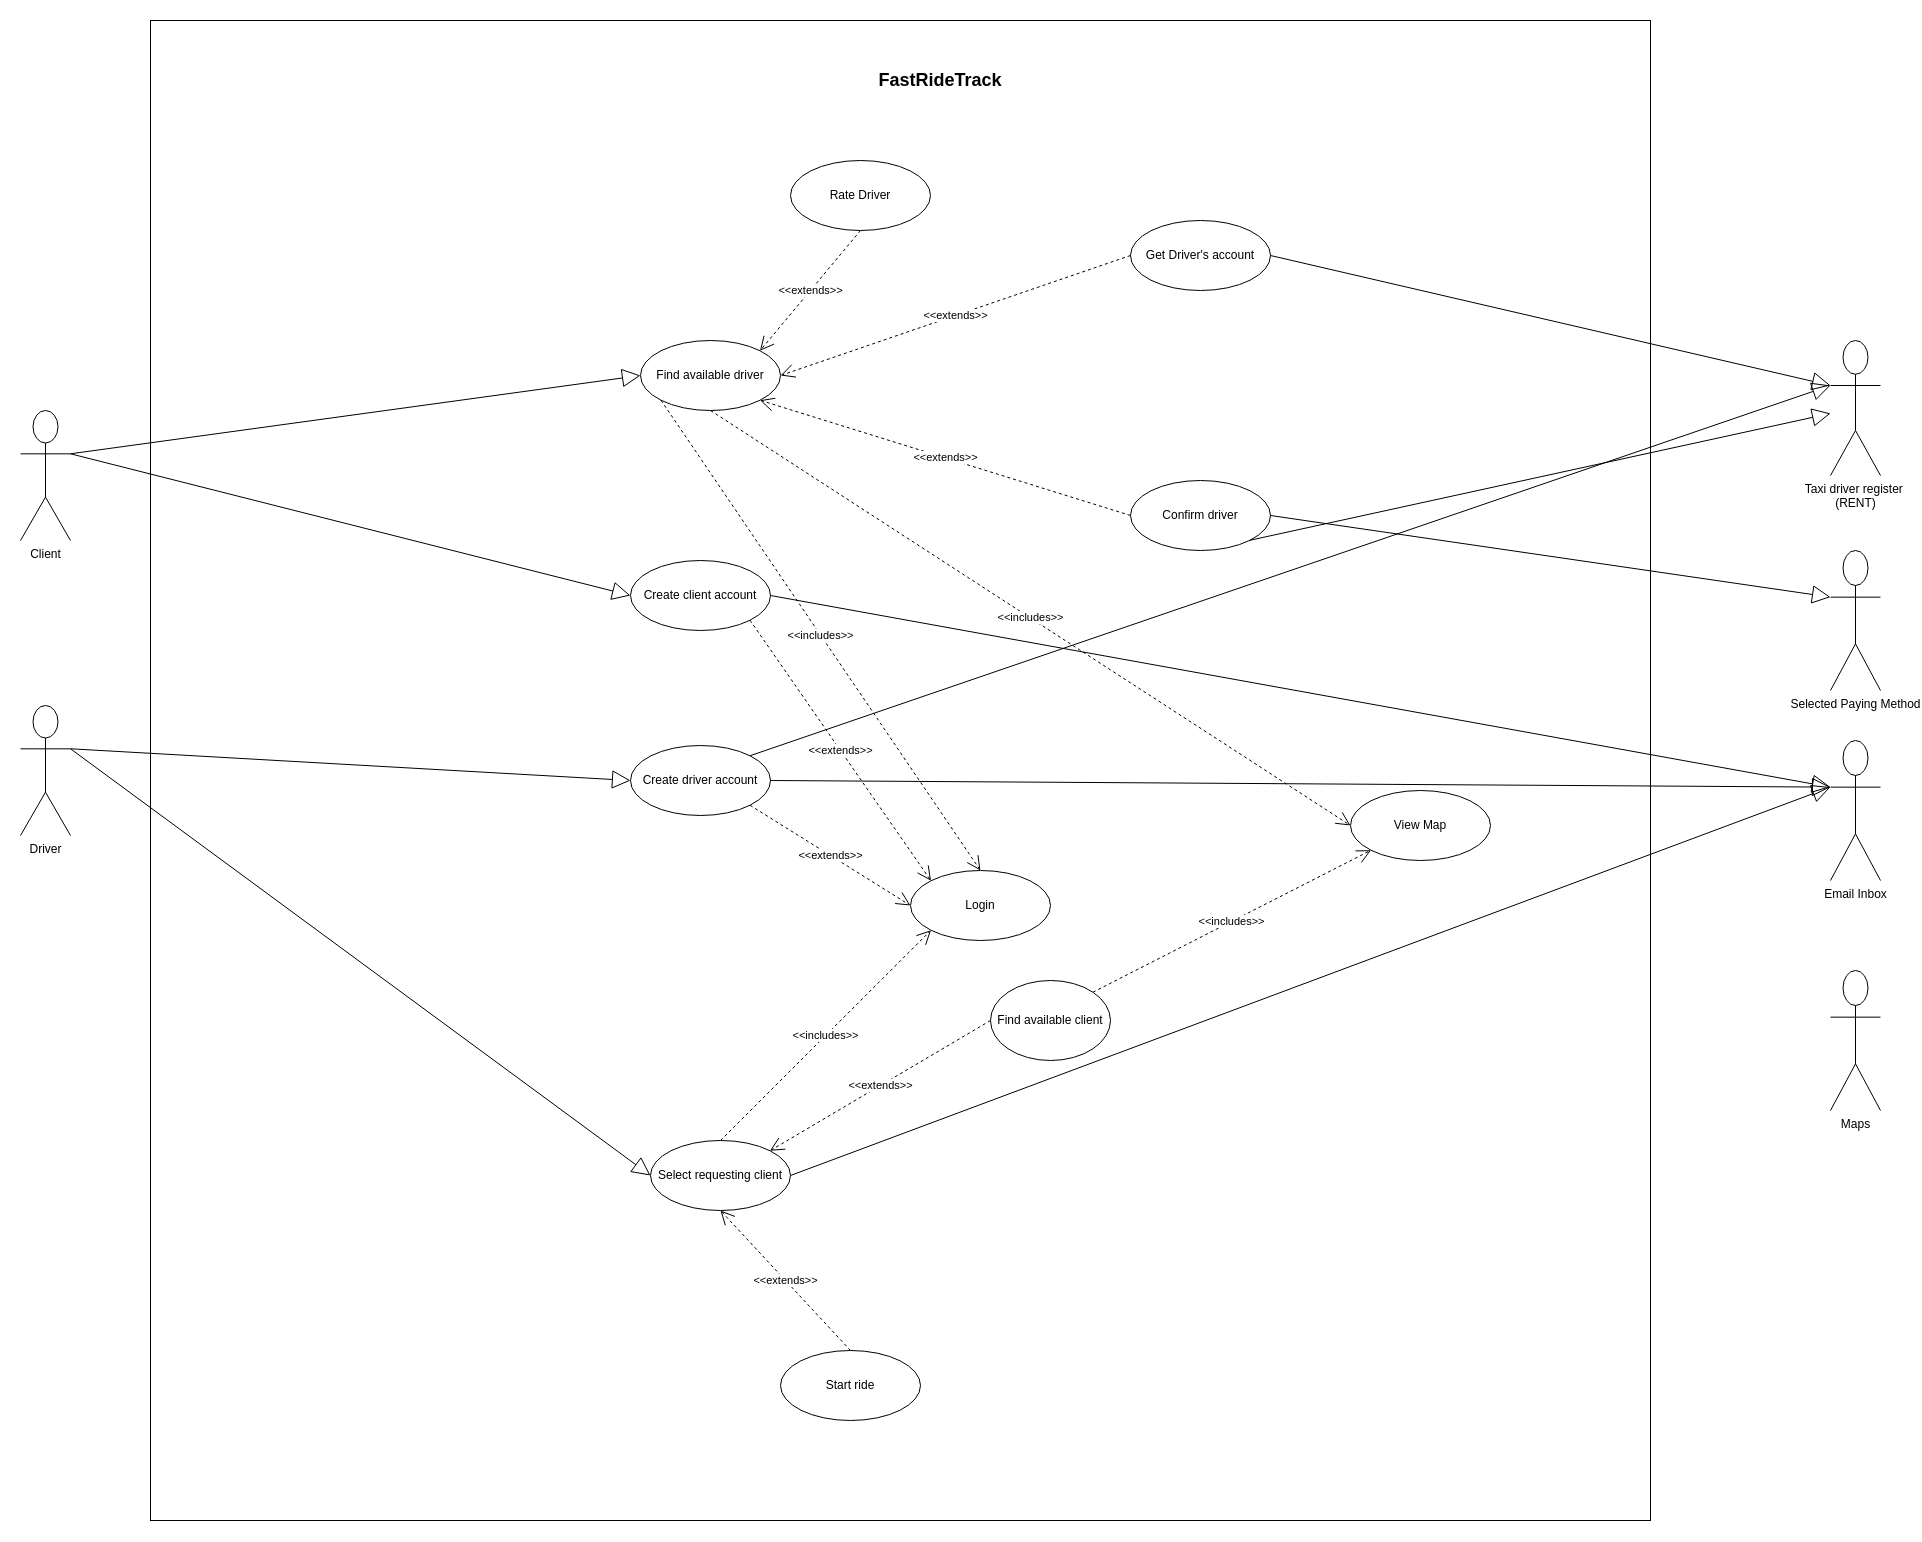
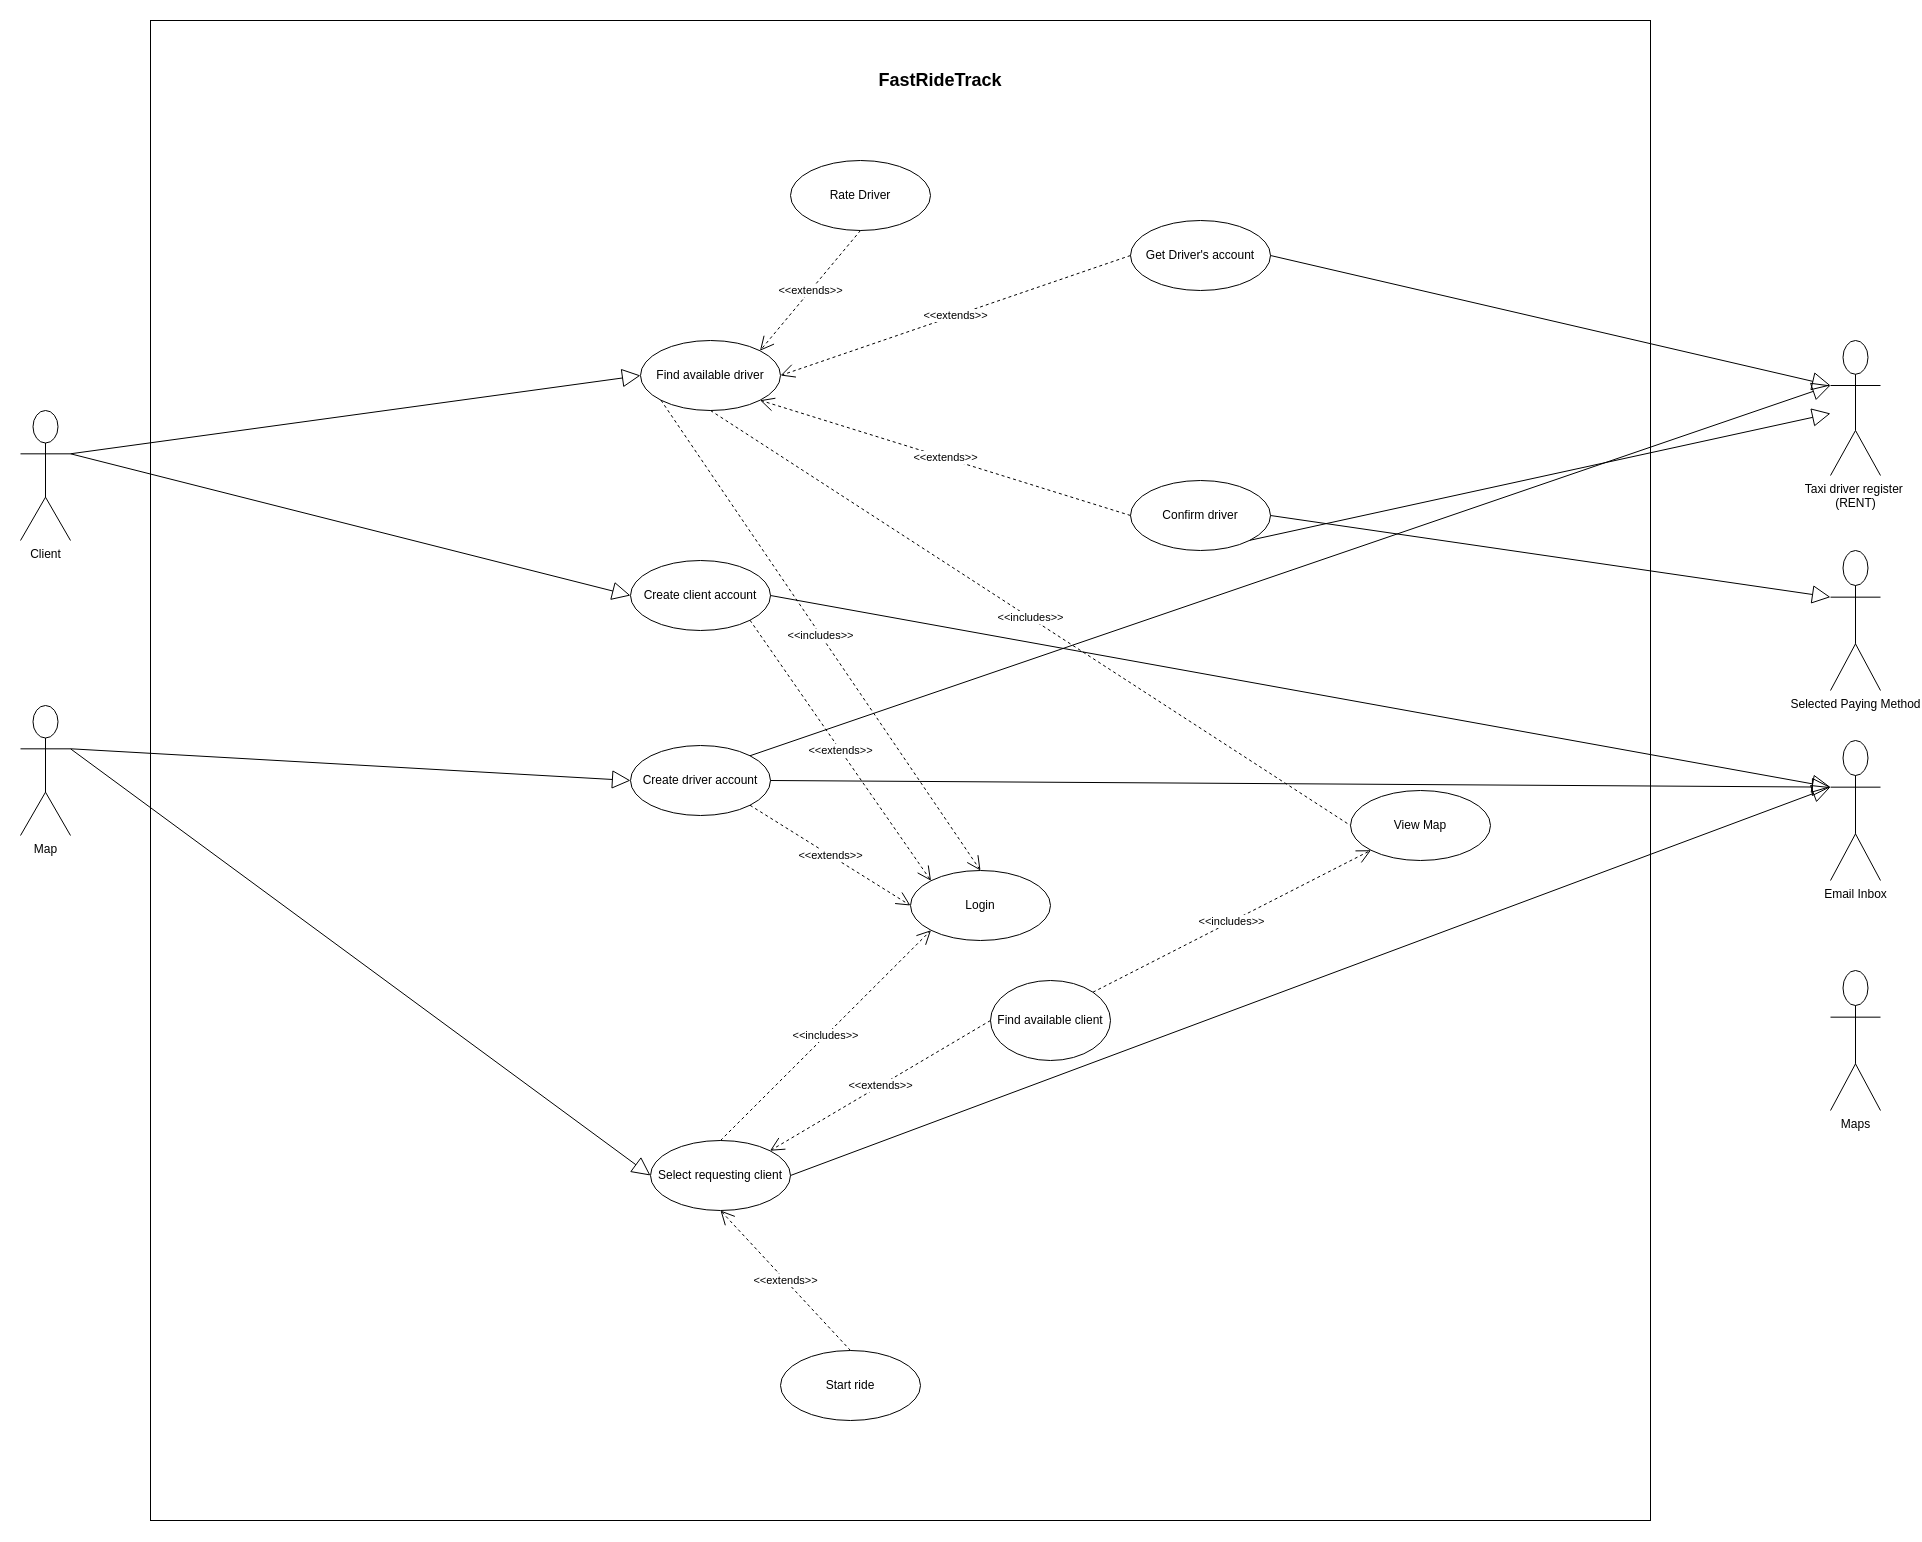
edge "Find available driver" -> "View Map": arrowhead open -> none
node "Driver": label "Driver" -> "Map"
